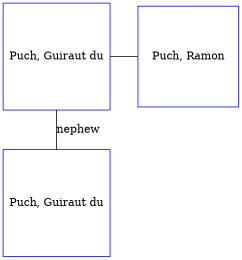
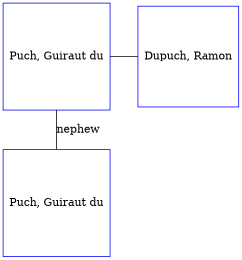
node "Puch, Ramon": label "Puch, Ramon" -> "Dupuch, Ramon"
